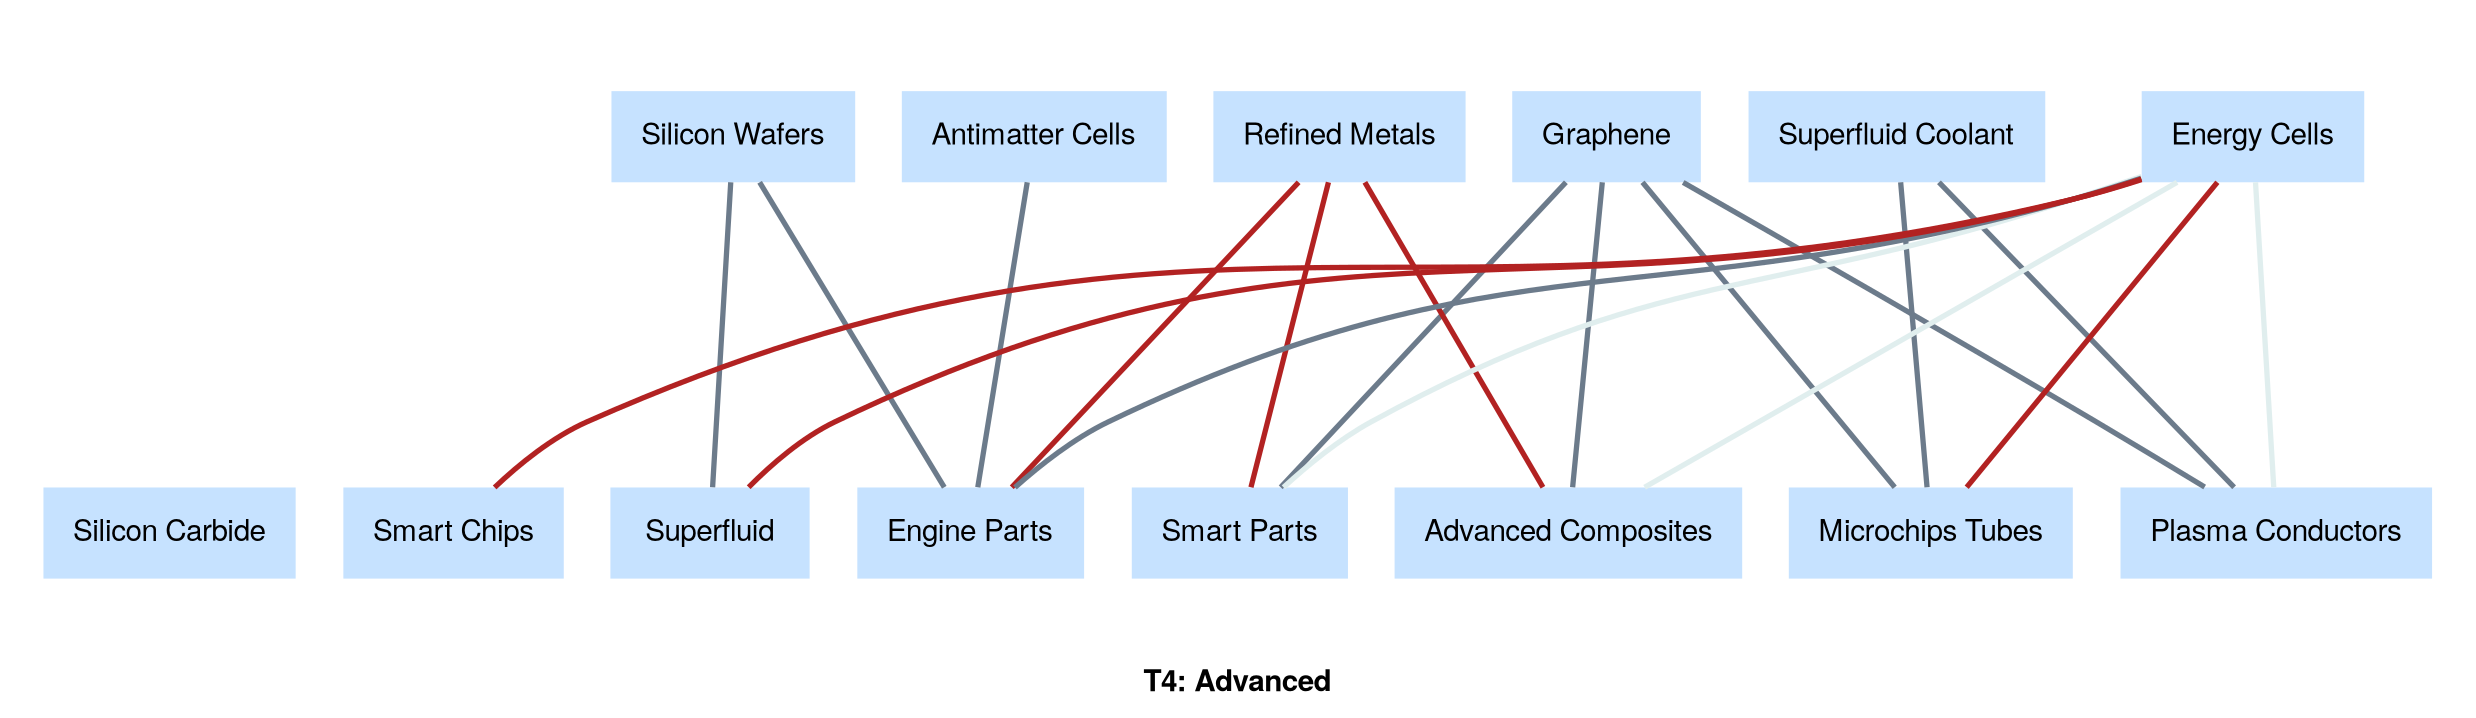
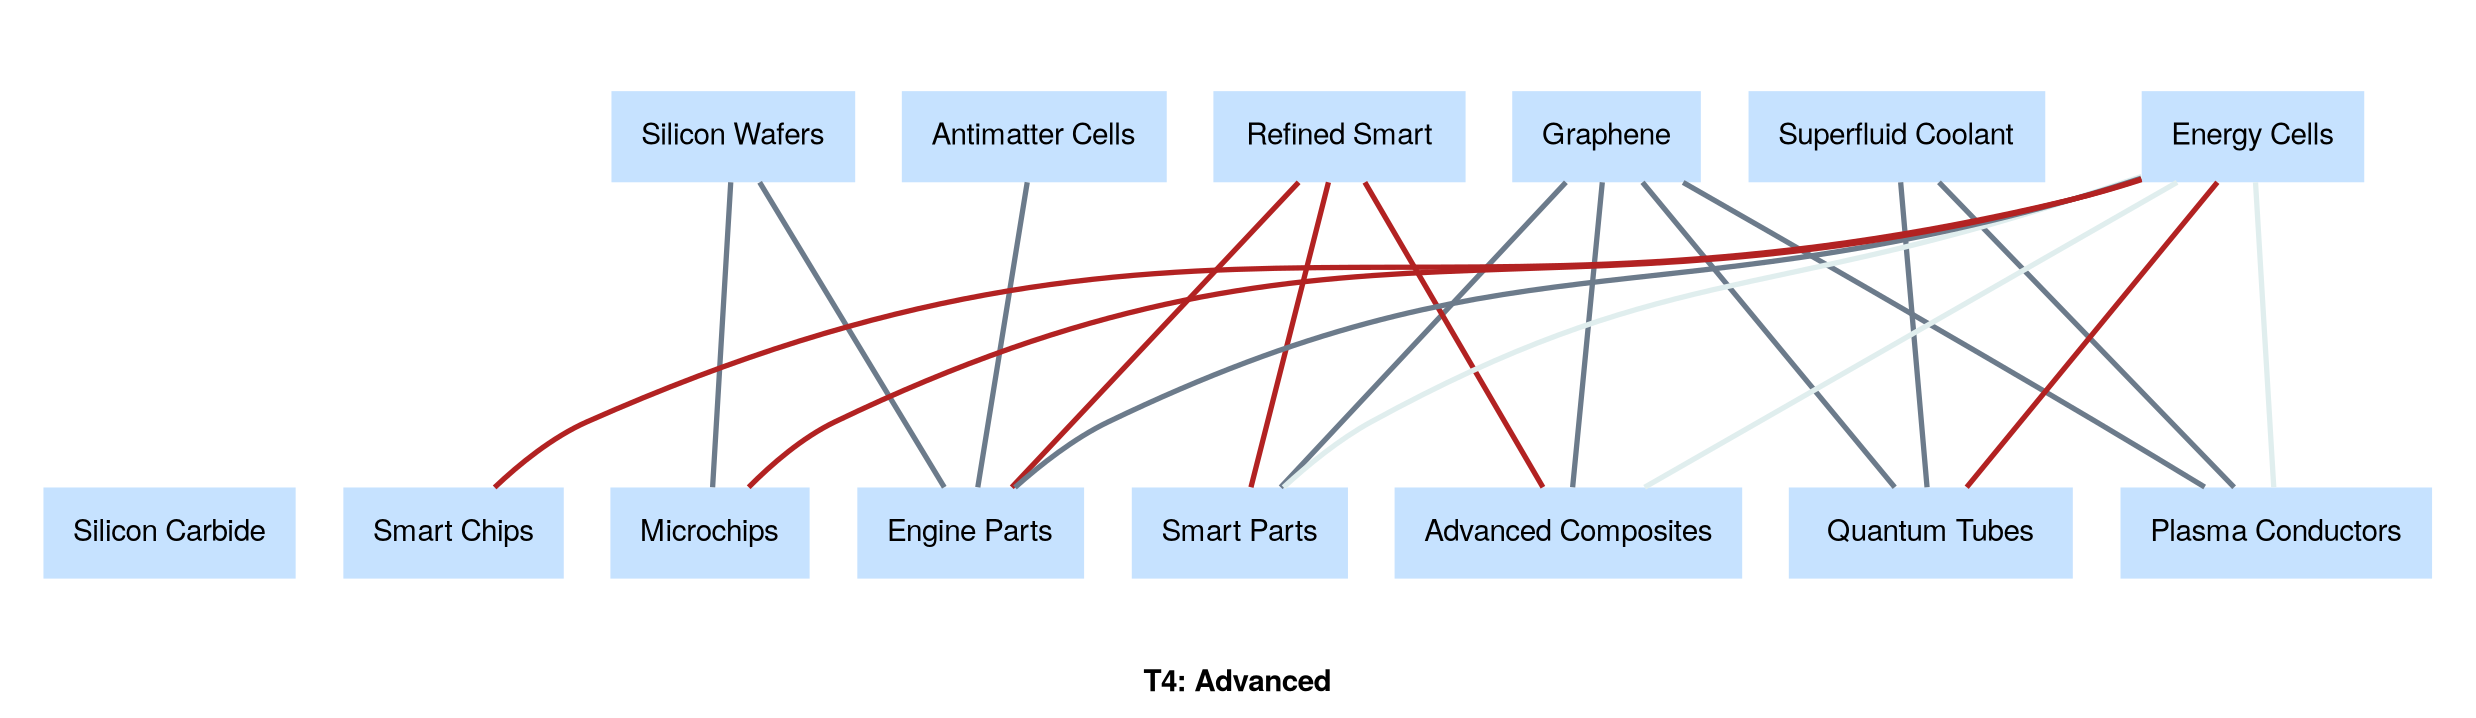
node "Refined Metals": label "Refined Metals" -> "Refined Smart"
node "Superfluid": label "Superfluid" -> "Microchips"
node "Microchips Tubes": label "Microchips Tubes" -> "Quantum Tubes"
